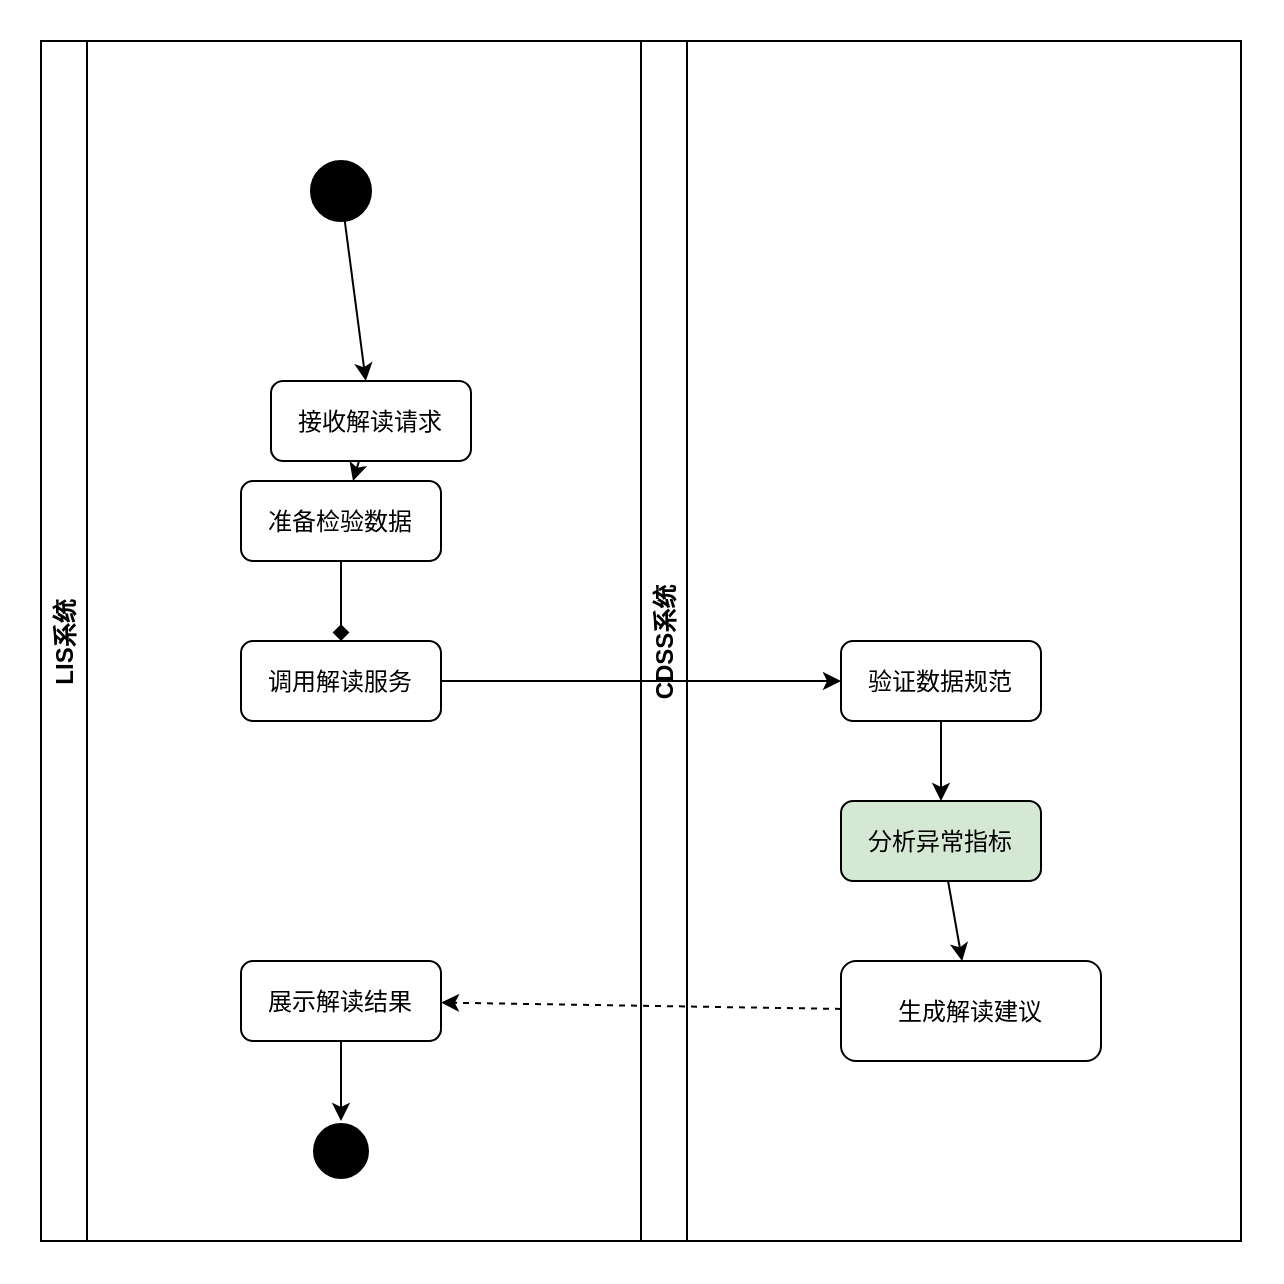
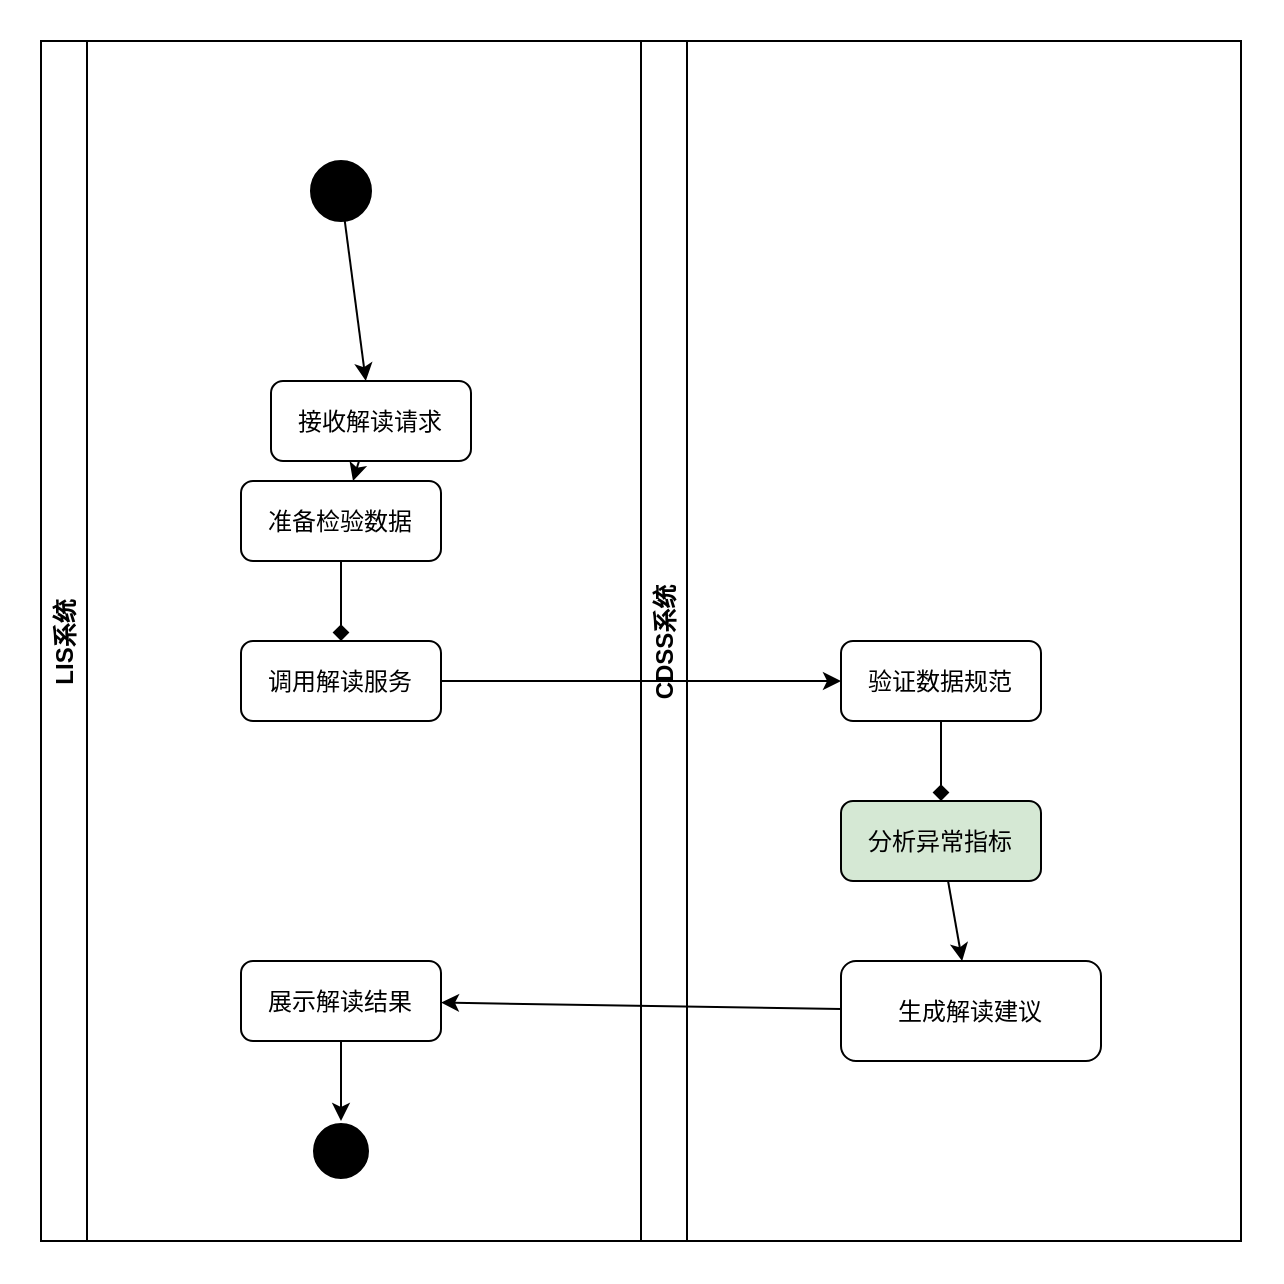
edge "验证数据规范" -> "分析异常指标": arrowhead classic -> diamond
edge "生成解读建议" -> "展示解读结果": style dashed -> solid
